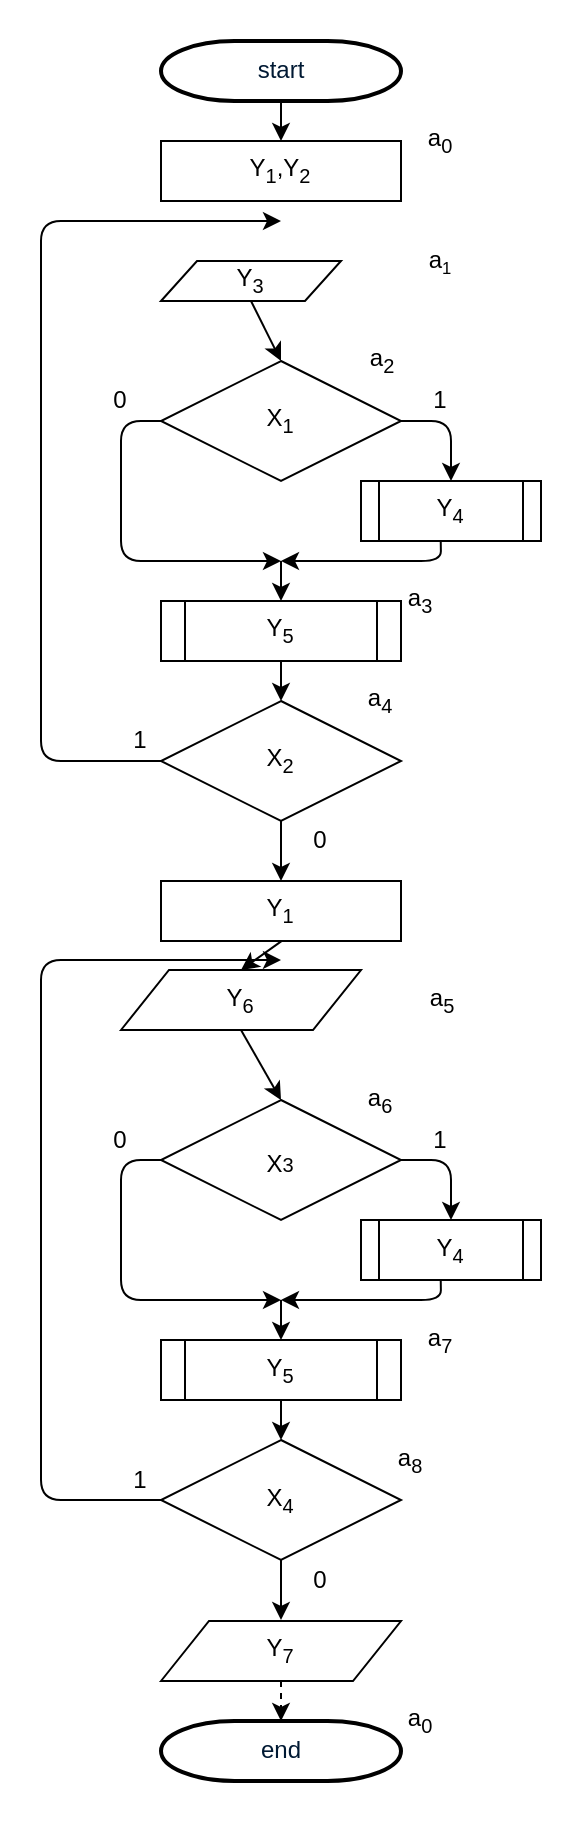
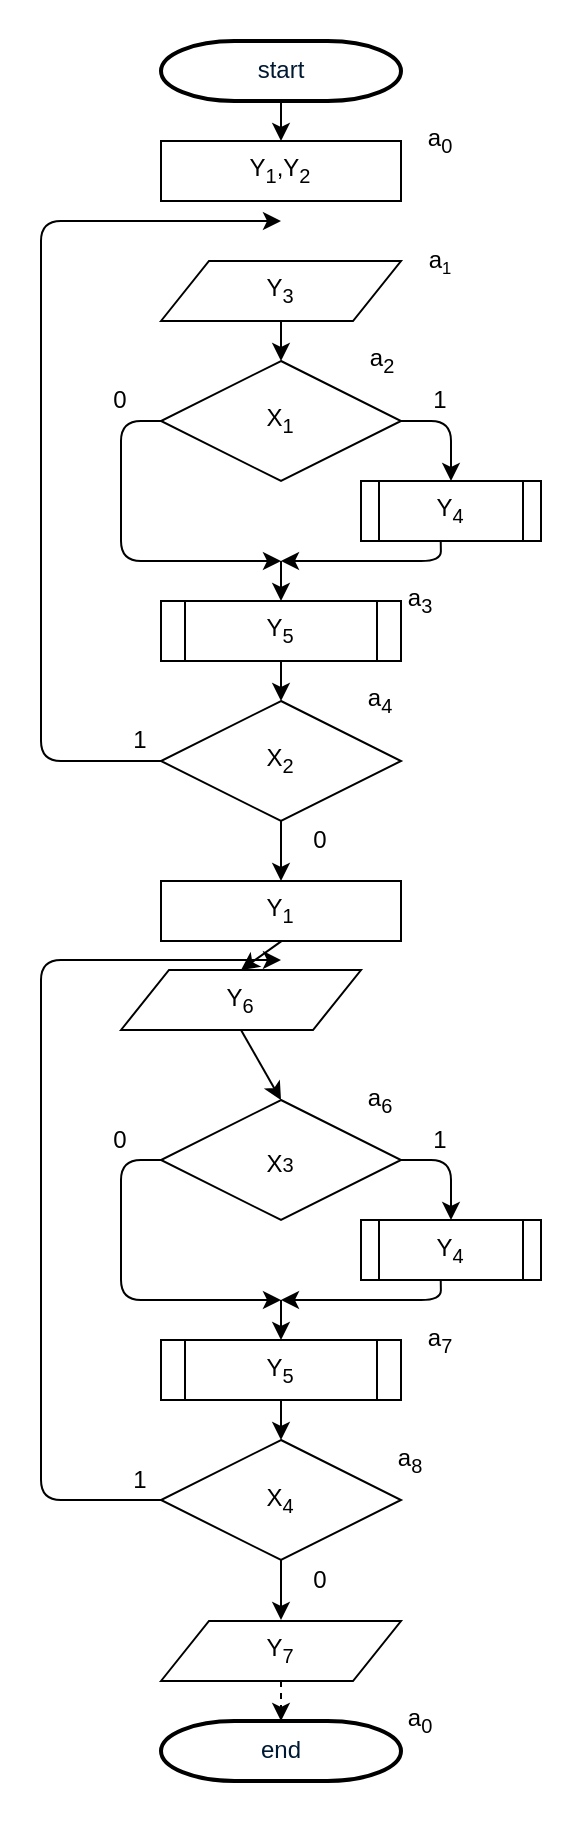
node "Y3": size 180x40 -> 240x60
node "a5": removed
